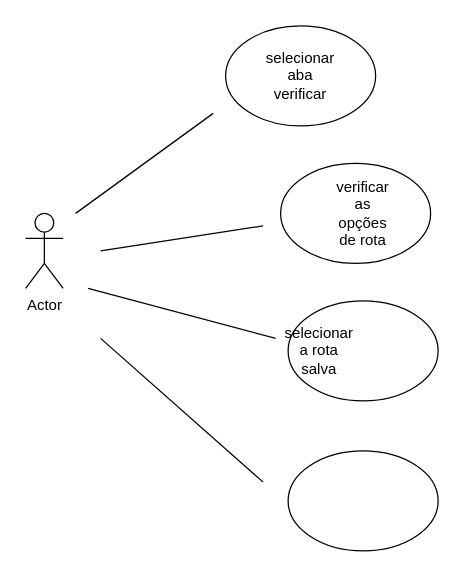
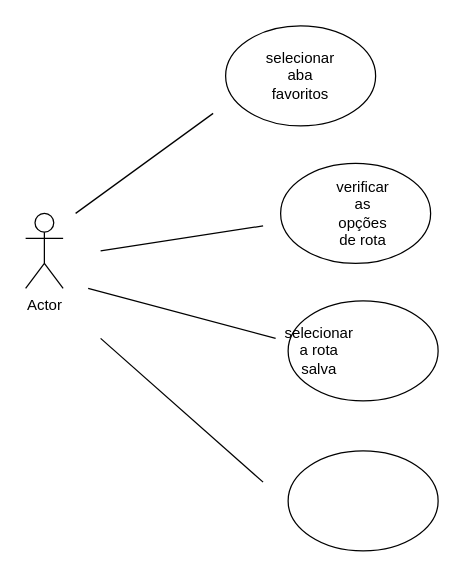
node "selecionar aba verificar": label "selecionar aba verificar" -> "selecionar aba favoritos"
